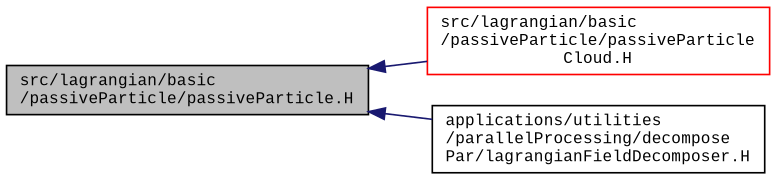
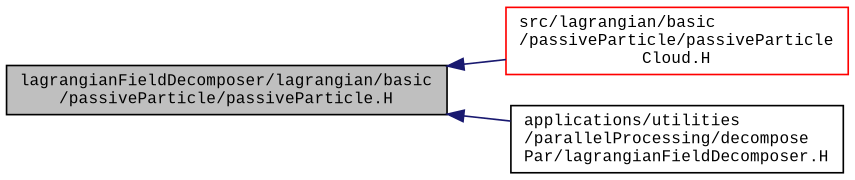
node "src/lagrangian/basic /passiveParticle/passiveParticle.H": label "src/lagrangian/basic /passiveParticle/passiveParticle.H" -> "lagrangianFieldDecomposer/lagrangian/basic /passiveParticle/passiveParticle.H"
